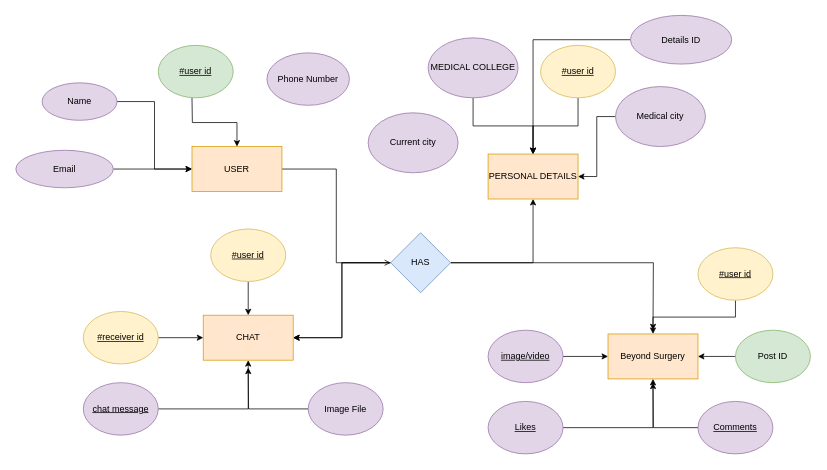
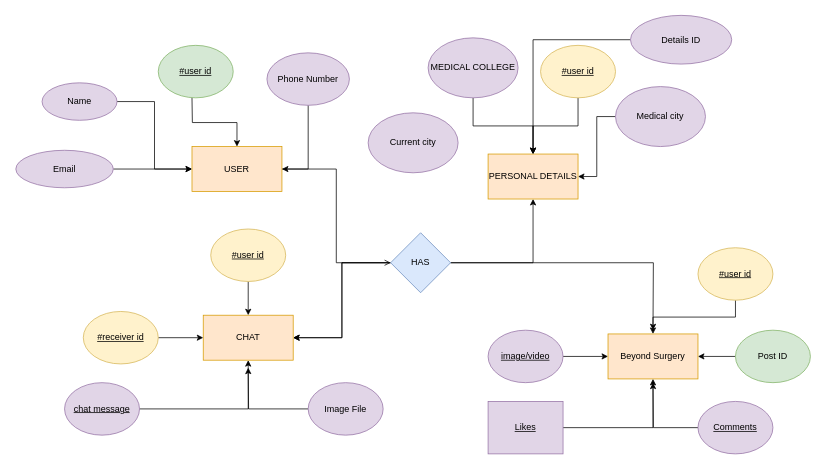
edge "Phone Number" -> "USER": added
node "chat message": moved (120, 409) -> (102, 409)
node "Likes": shape ellipse -> rectangle
